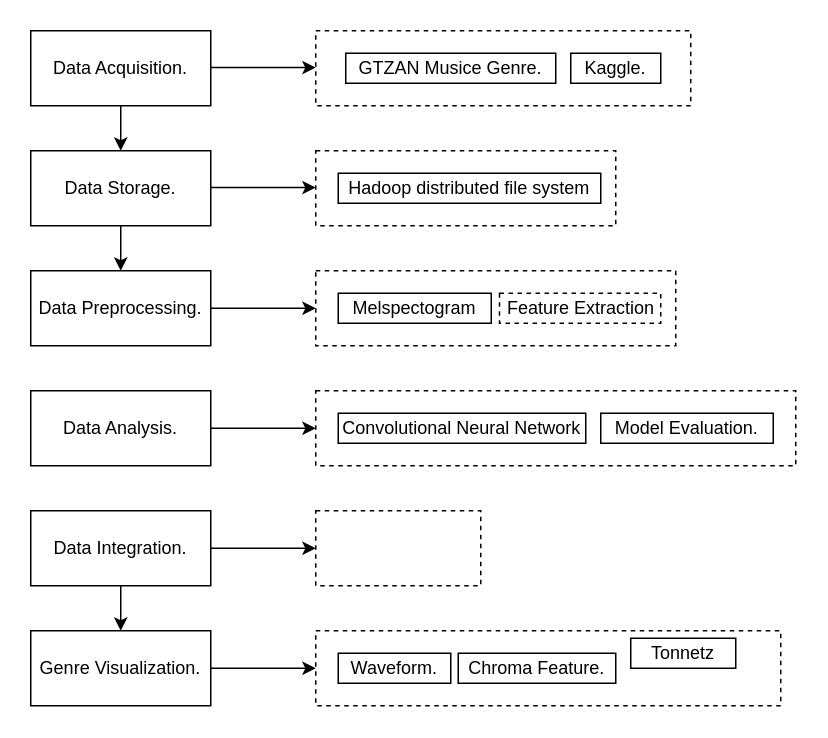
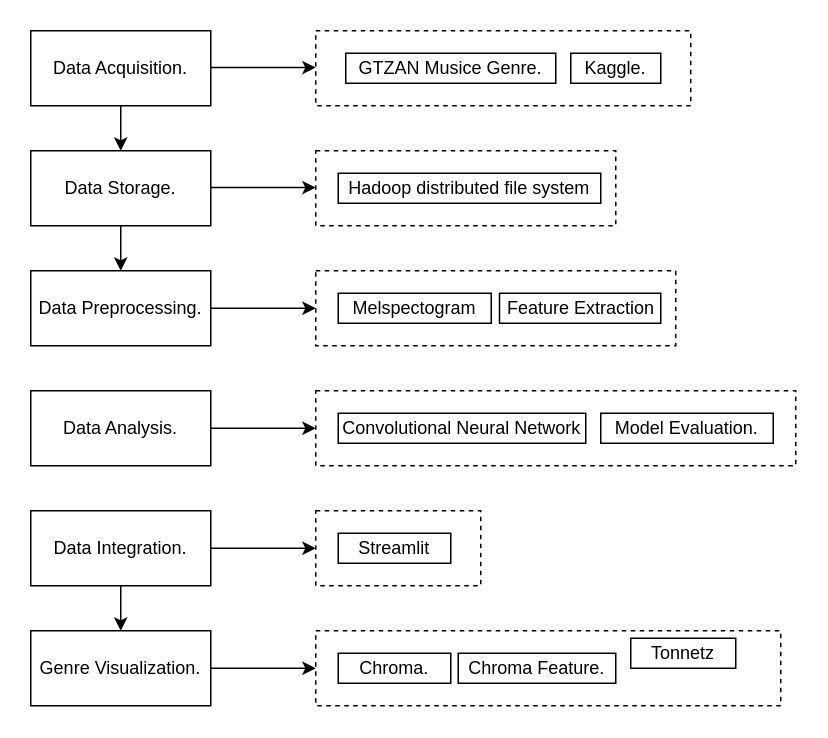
node "Feature Extraction": style dashed -> solid
node "Streamlit": added
node "Waveform.": label "Waveform." -> "Chroma."
